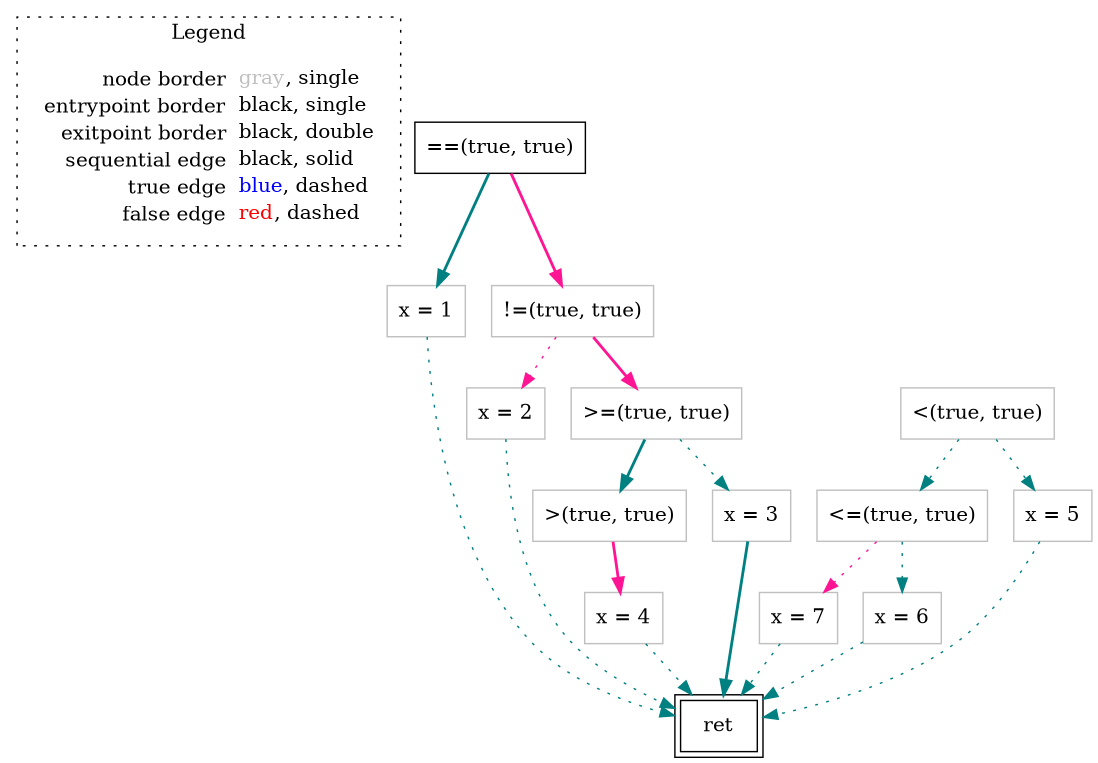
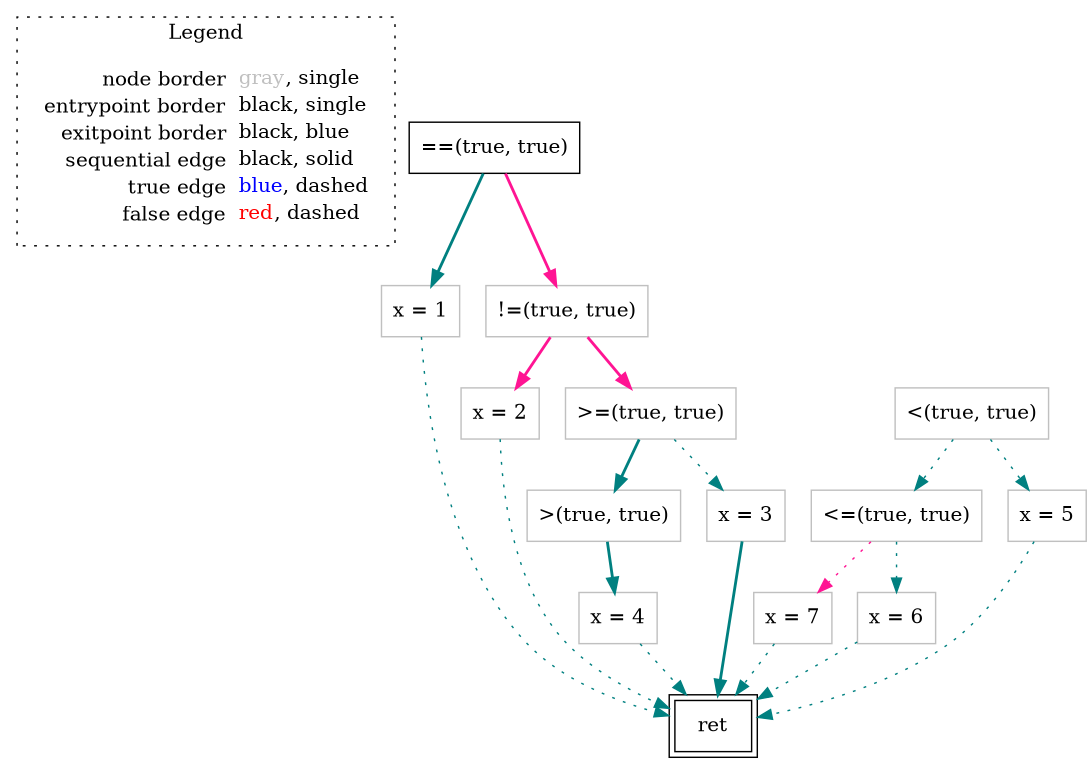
node "node border": text ", double" -> ", blue"
edge "!=(true, true)" -> "x = 2": style dotted -> bold
edge ">(true, true)" -> "x = 4": color deeppink -> teal
